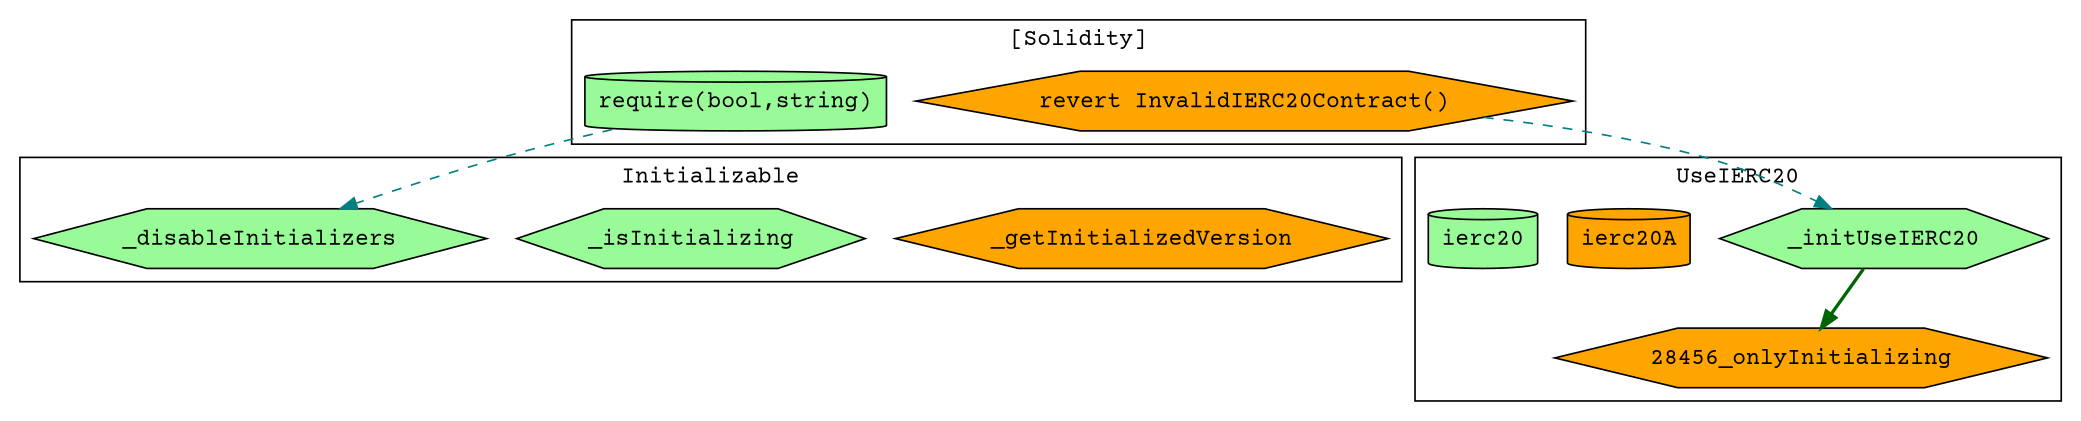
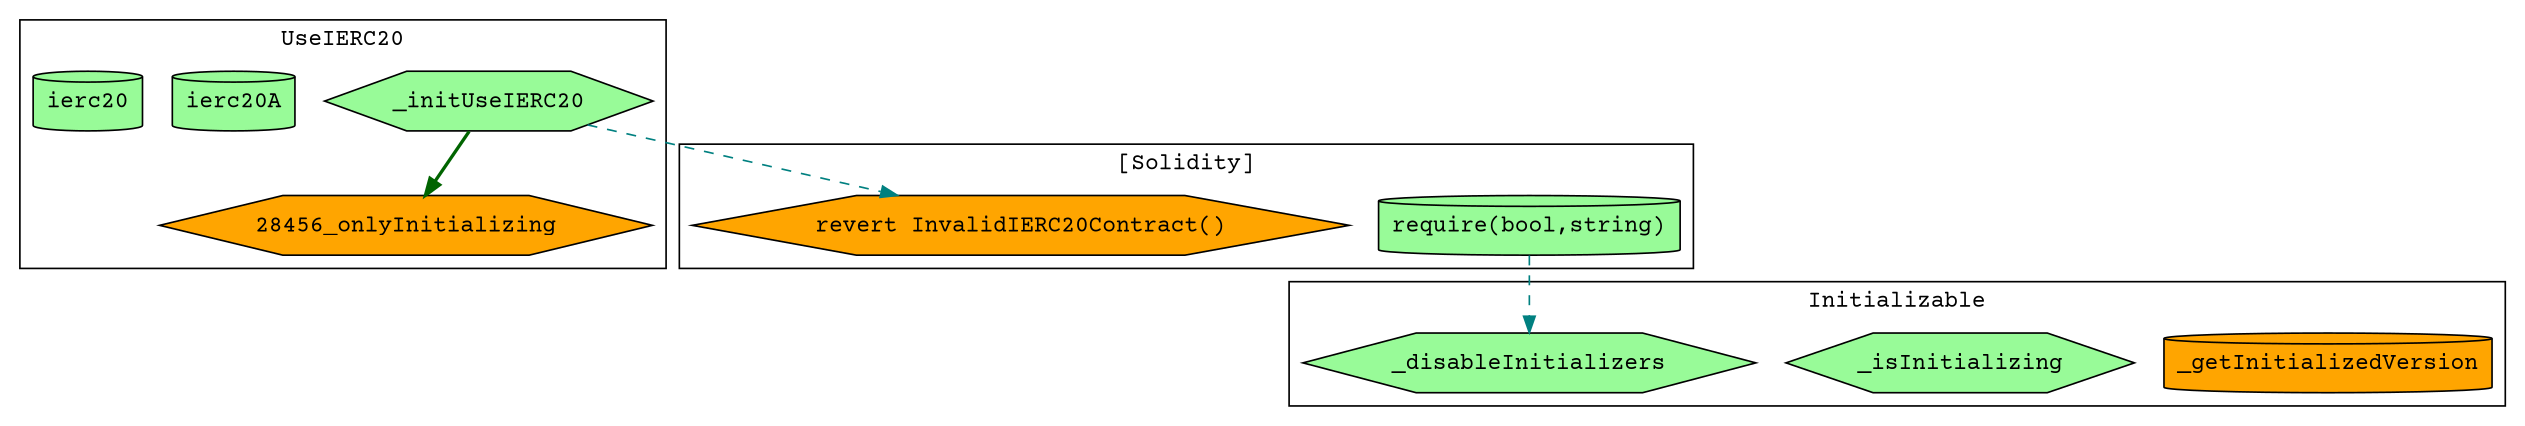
edge "revert InvalidIERC20Contract()" -> "_initUseIERC20": reversed
node "_getInitializedVersion": shape hexagon -> cylinder
node "ierc20A": fillcolor orange -> palegreen
